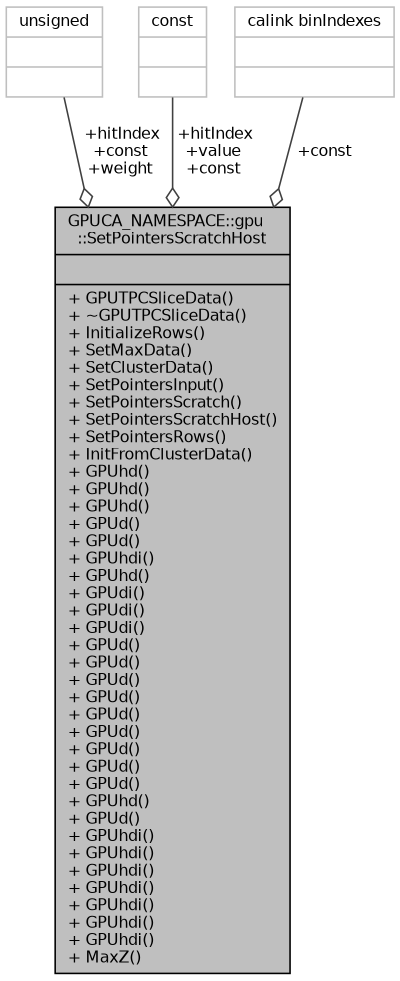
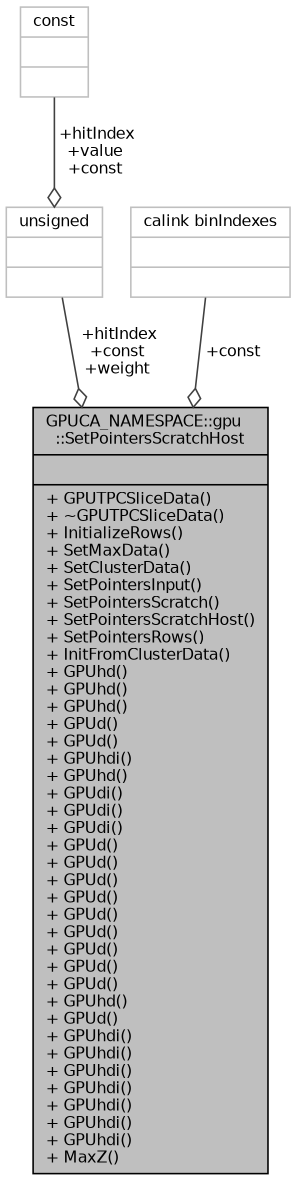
edge "const" -> "GPUCA_NAMESPACE::gpu": now "const" -> "unsigned"
